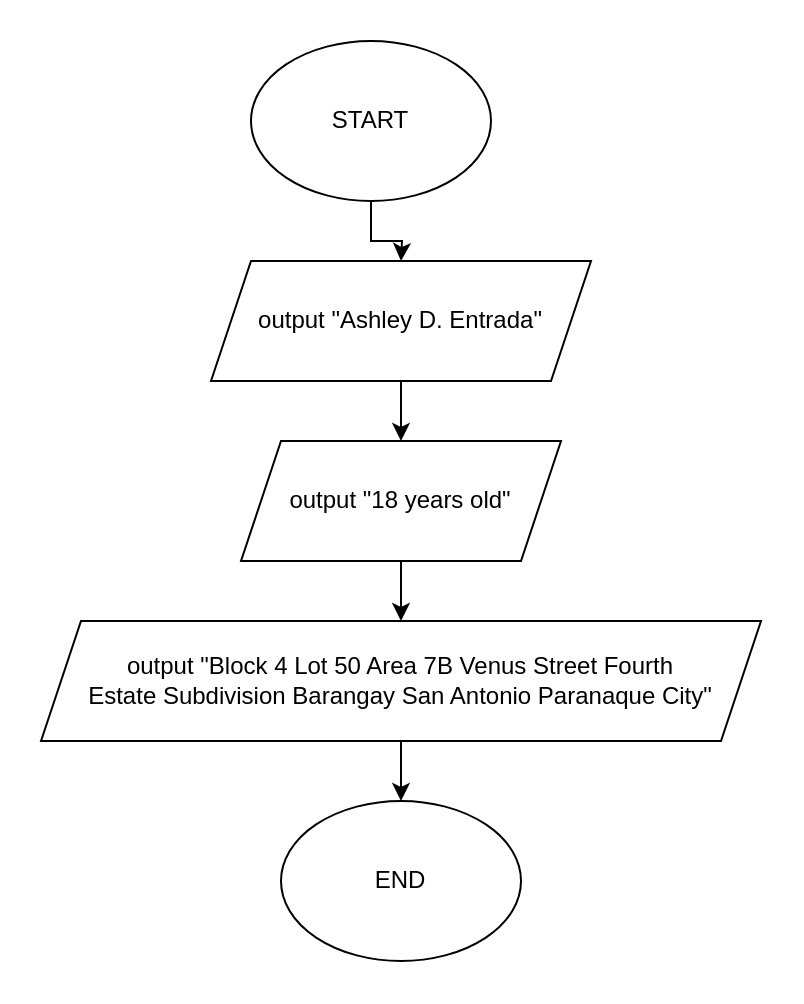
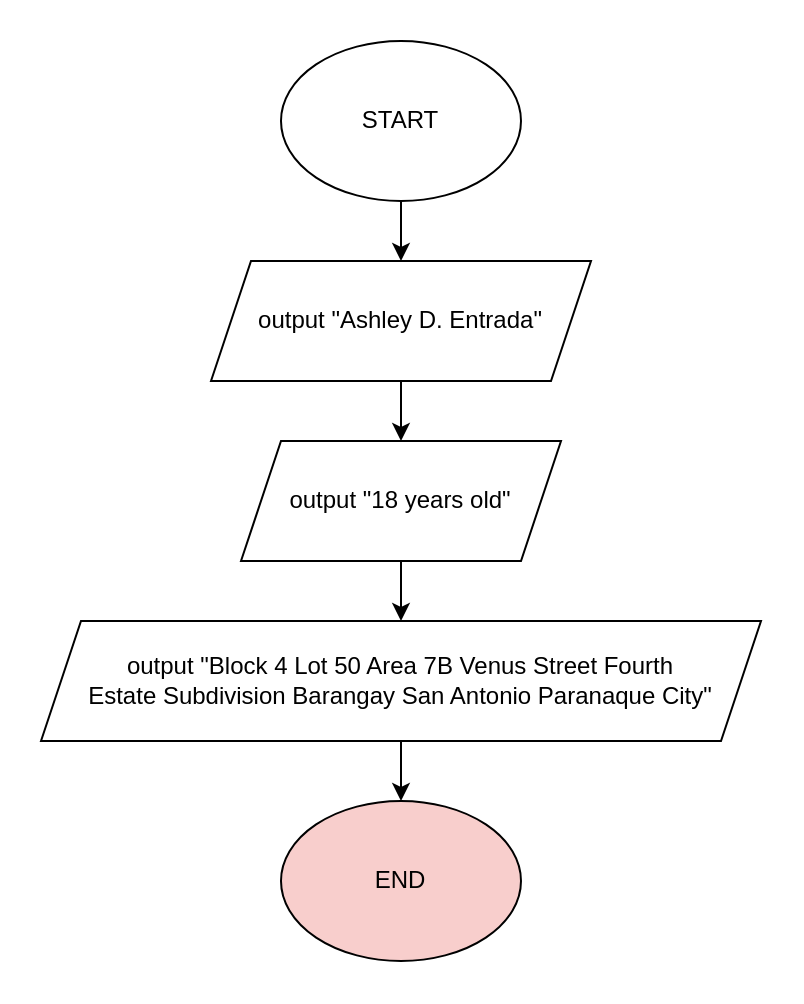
node "START": moved (371, 121) -> (401, 121)
node "END": fillcolor #ffffff -> #f8cecc
